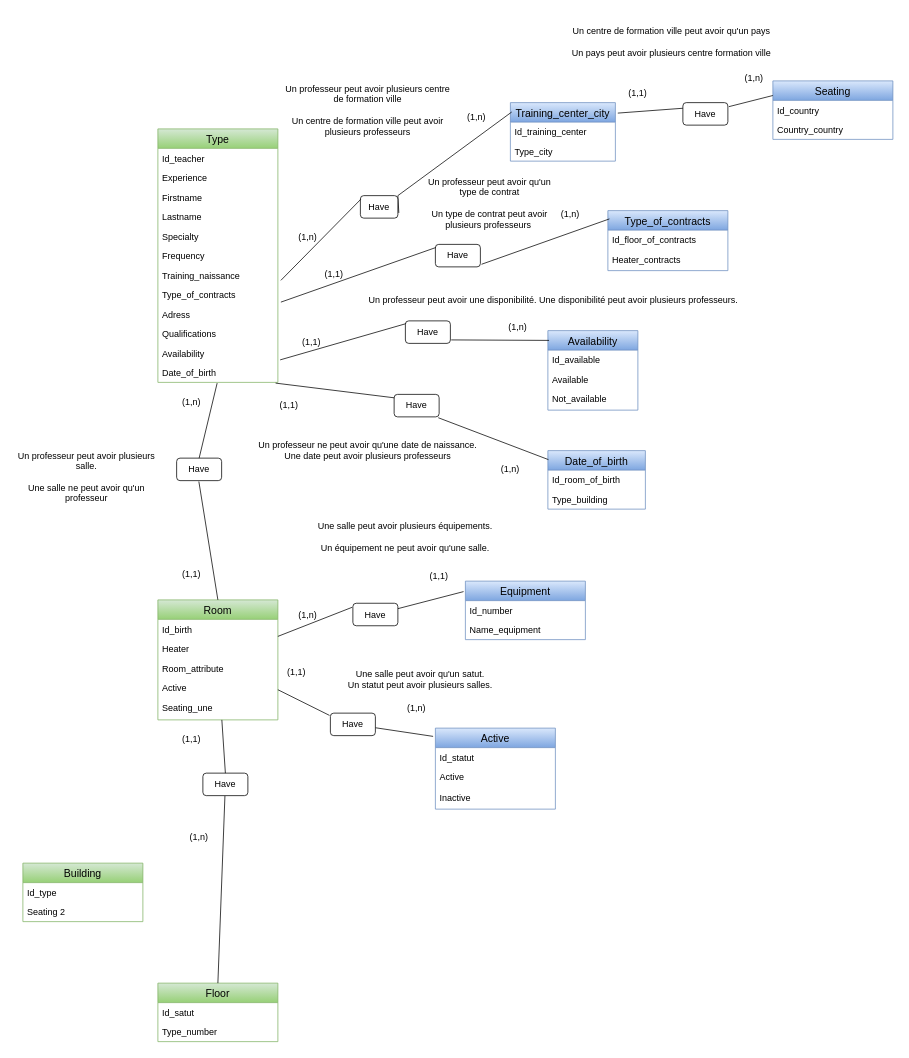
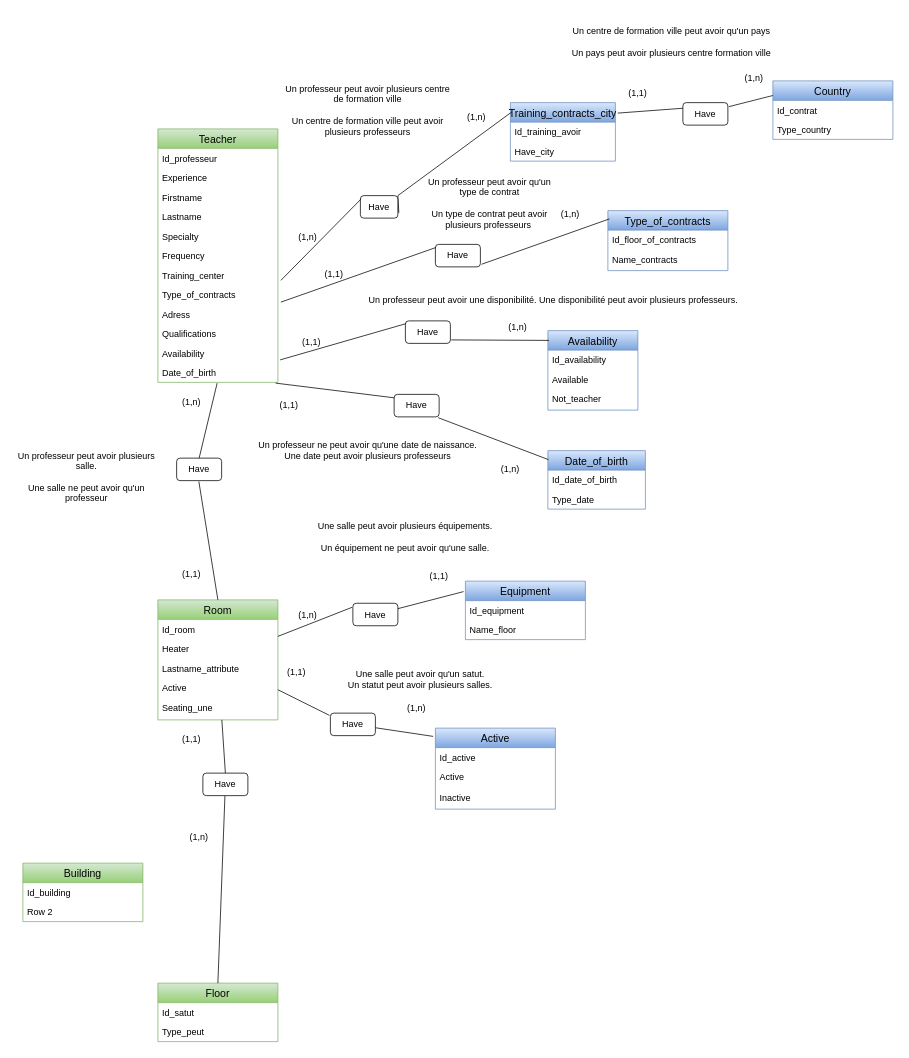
node "Seating": label "Seating" -> "Country"
node "Id_country": label "Id_country" -> "Id_contrat"
node "Training_center_city": label "Training_center_city" -> "Training_contracts_city"
node "Country_country": label "Country_country" -> "Type_country"
node "Id_training_center": label "Id_training_center" -> "Id_training_avoir"
node "Type": label "Type" -> "Teacher"
node "Type_city": label "Type_city" -> "Have_city"
node "Id_teacher": label "Id_teacher" -> "Id_professeur"
node "Heater_contracts": label "Heater_contracts" -> "Name_contracts"
node "Training_naissance": label "Training_naissance" -> "Training_center"
node "Id_available": label "Id_available" -> "Id_availability"
node "Not_available": label "Not_available" -> "Not_teacher"
node "Id_room_of_birth": label "Id_room_of_birth" -> "Id_date_of_birth"
node "Type_building": label "Type_building" -> "Type_date"
node "Id_number": label "Id_number" -> "Id_equipment"
node "Id_birth": label "Id_birth" -> "Id_room"
node "Name_equipment": label "Name_equipment" -> "Name_floor"
node "Room_attribute": label "Room_attribute" -> "Lastname_attribute"
node "Id_statut": label "Id_statut" -> "Id_active"
node "Id_type": label "Id_type" -> "Id_building"
node "Seating 2": label "Seating 2" -> "Row 2"
node "Type_number": label "Type_number" -> "Type_peut"
